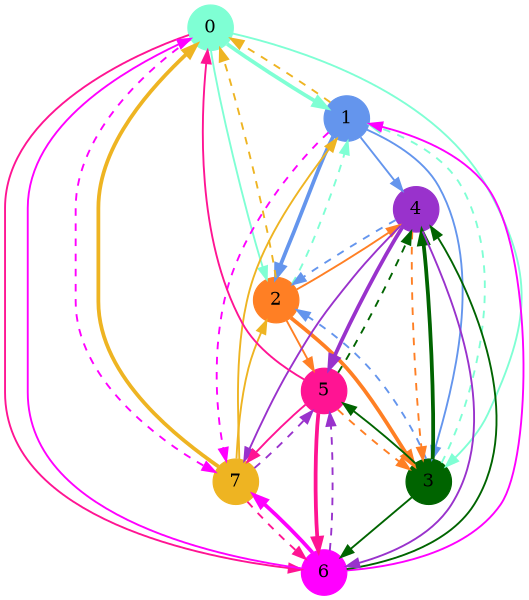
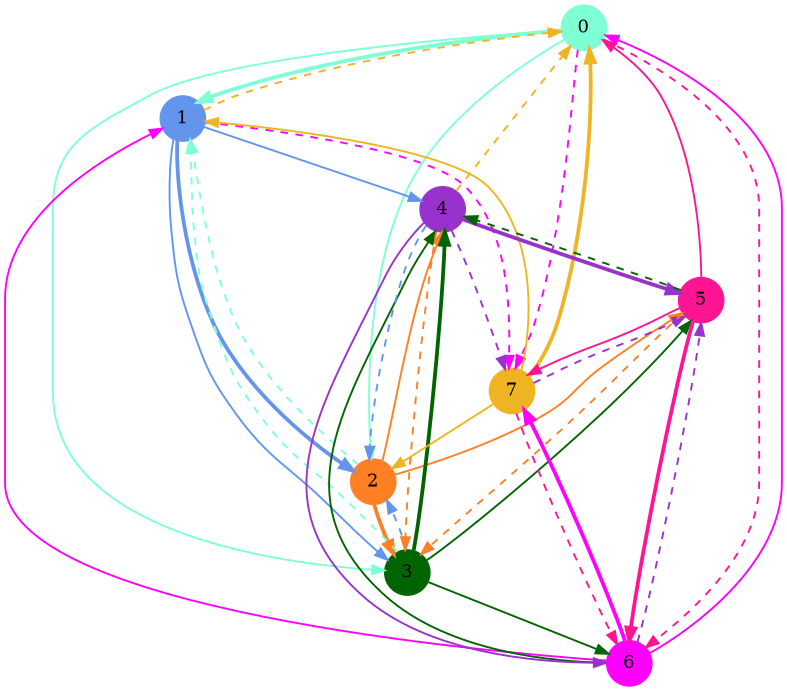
edge "2" -> "0": now "4" -> "0"
edge "4" -> "7": style solid -> dashed
edge "0" -> "6": style solid -> dashed
